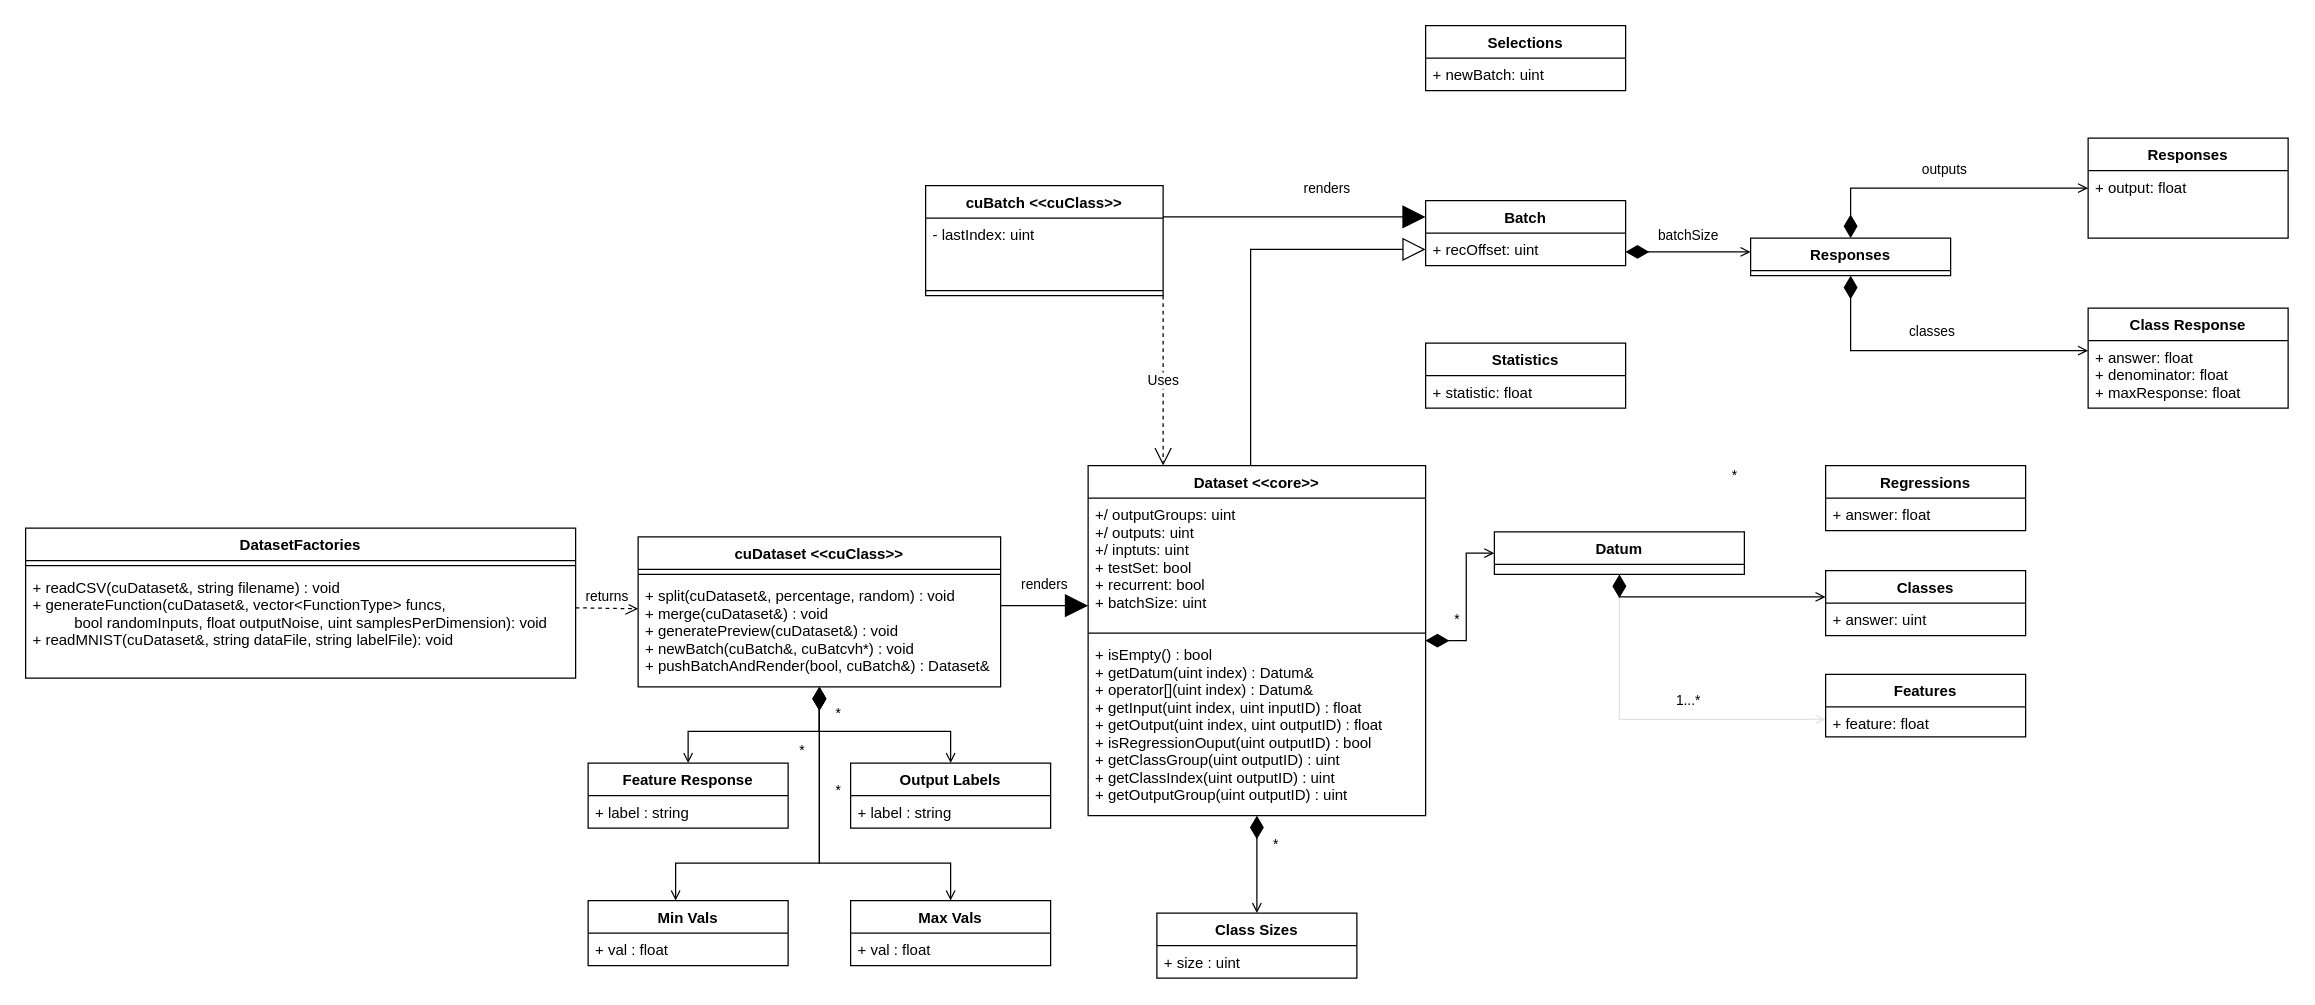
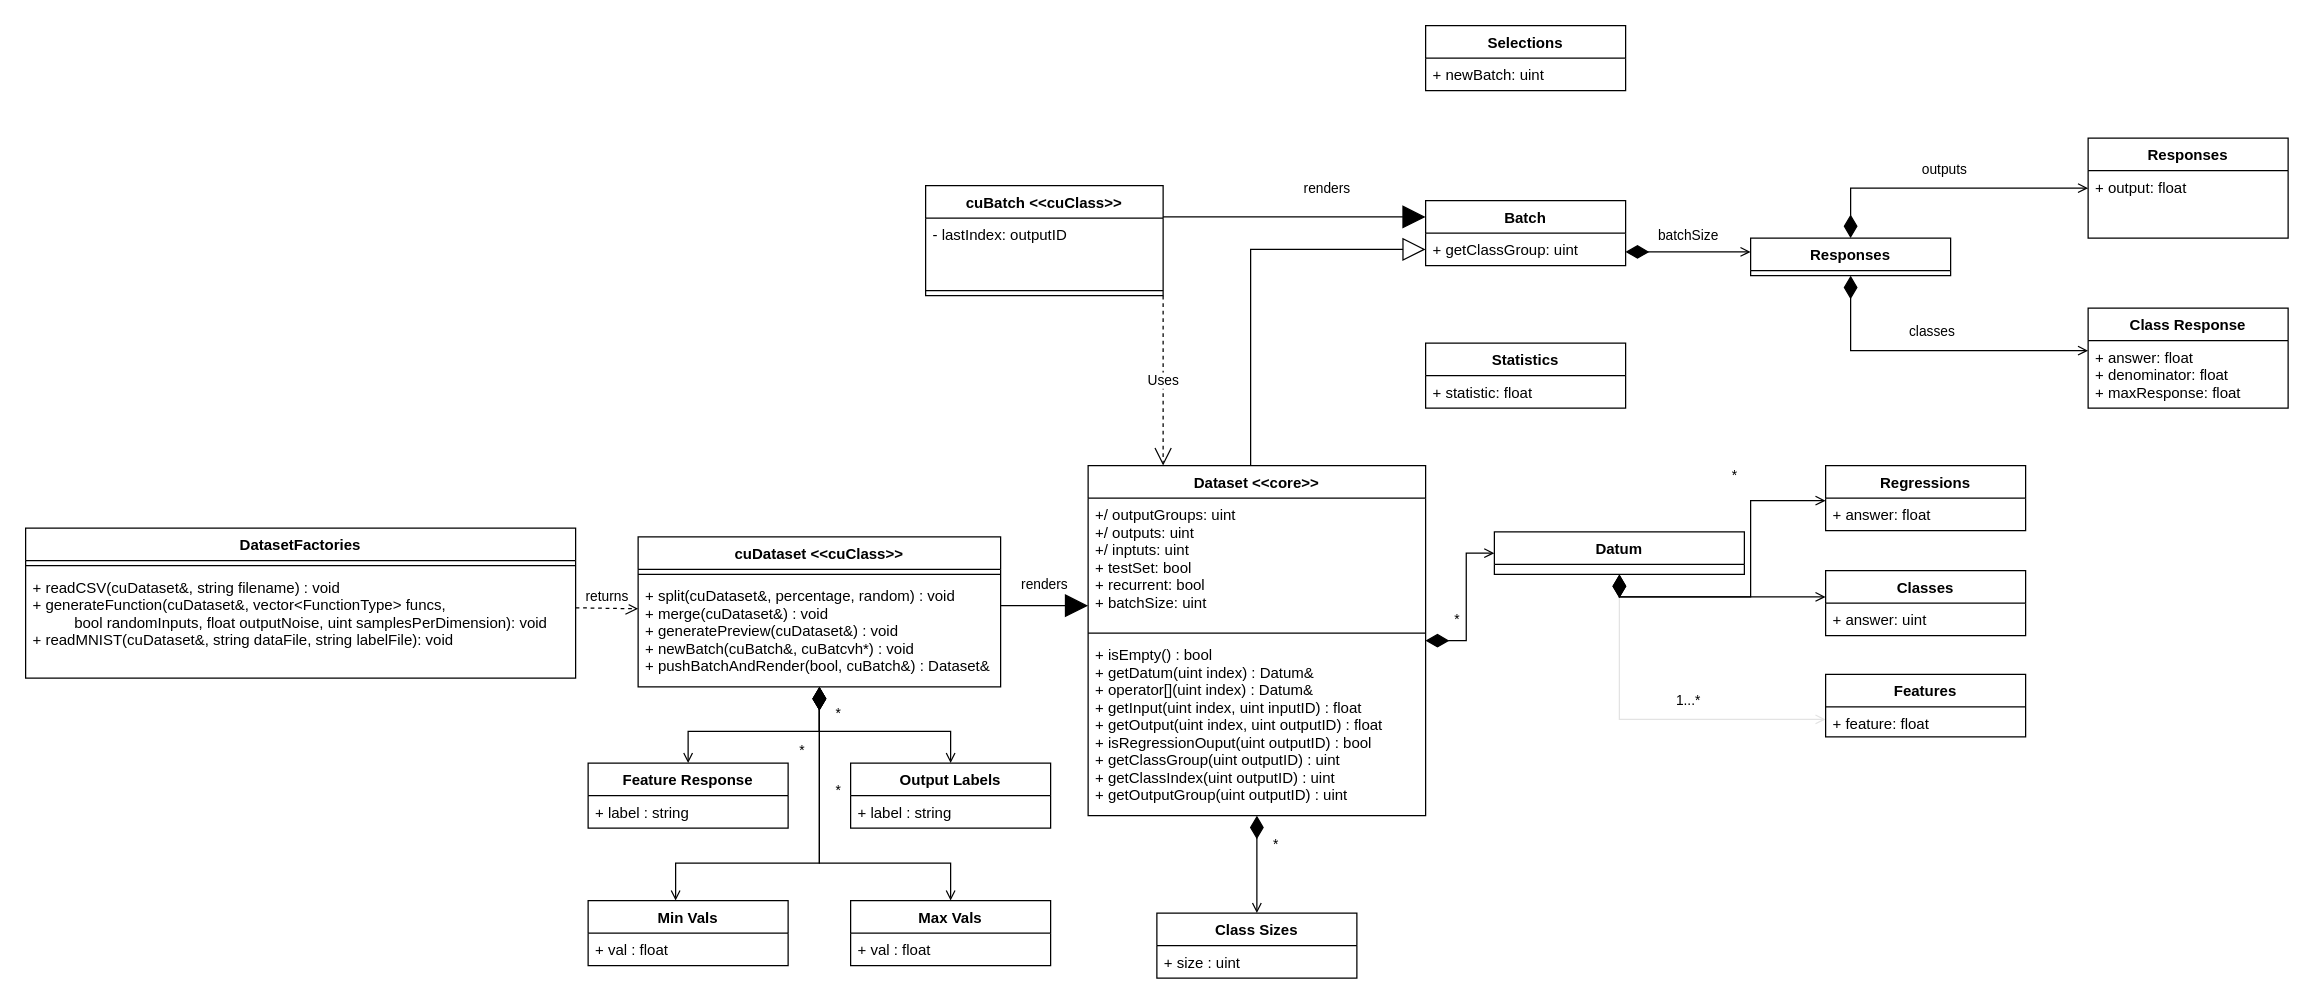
node "- lastIndex: uint": label "- lastIndex: uint" -> "- lastIndex: outputID"
node "+ recOffset: uint": label "+ recOffset: uint" -> "+ getClassGroup: uint"
edge "Regressions" -- "Datum": added, label "*"
